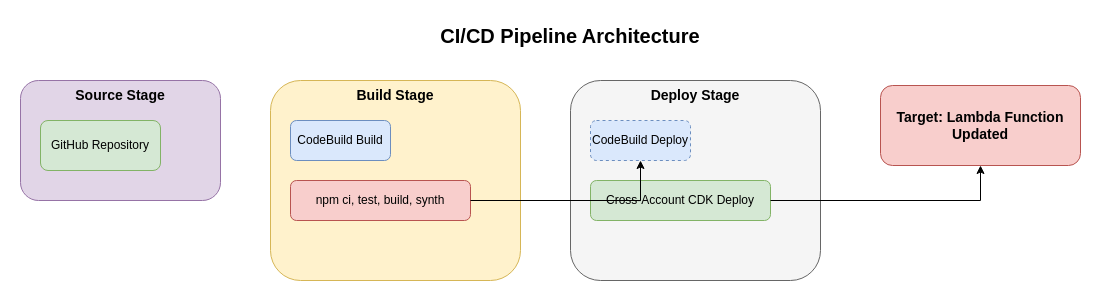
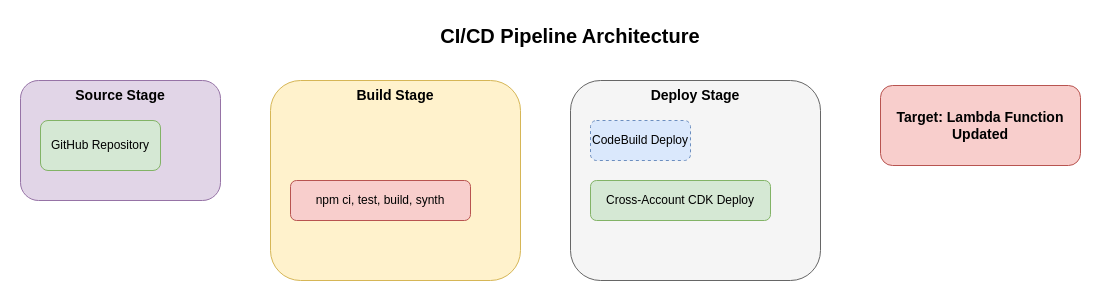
node "CodeBuild Build": removed
edge "npm ci, test, build, synth" -> "CodeBuild Deploy": removed
edge "Cross-Account CDK Deploy" -> "Target: Lambda Function Updated": removed
